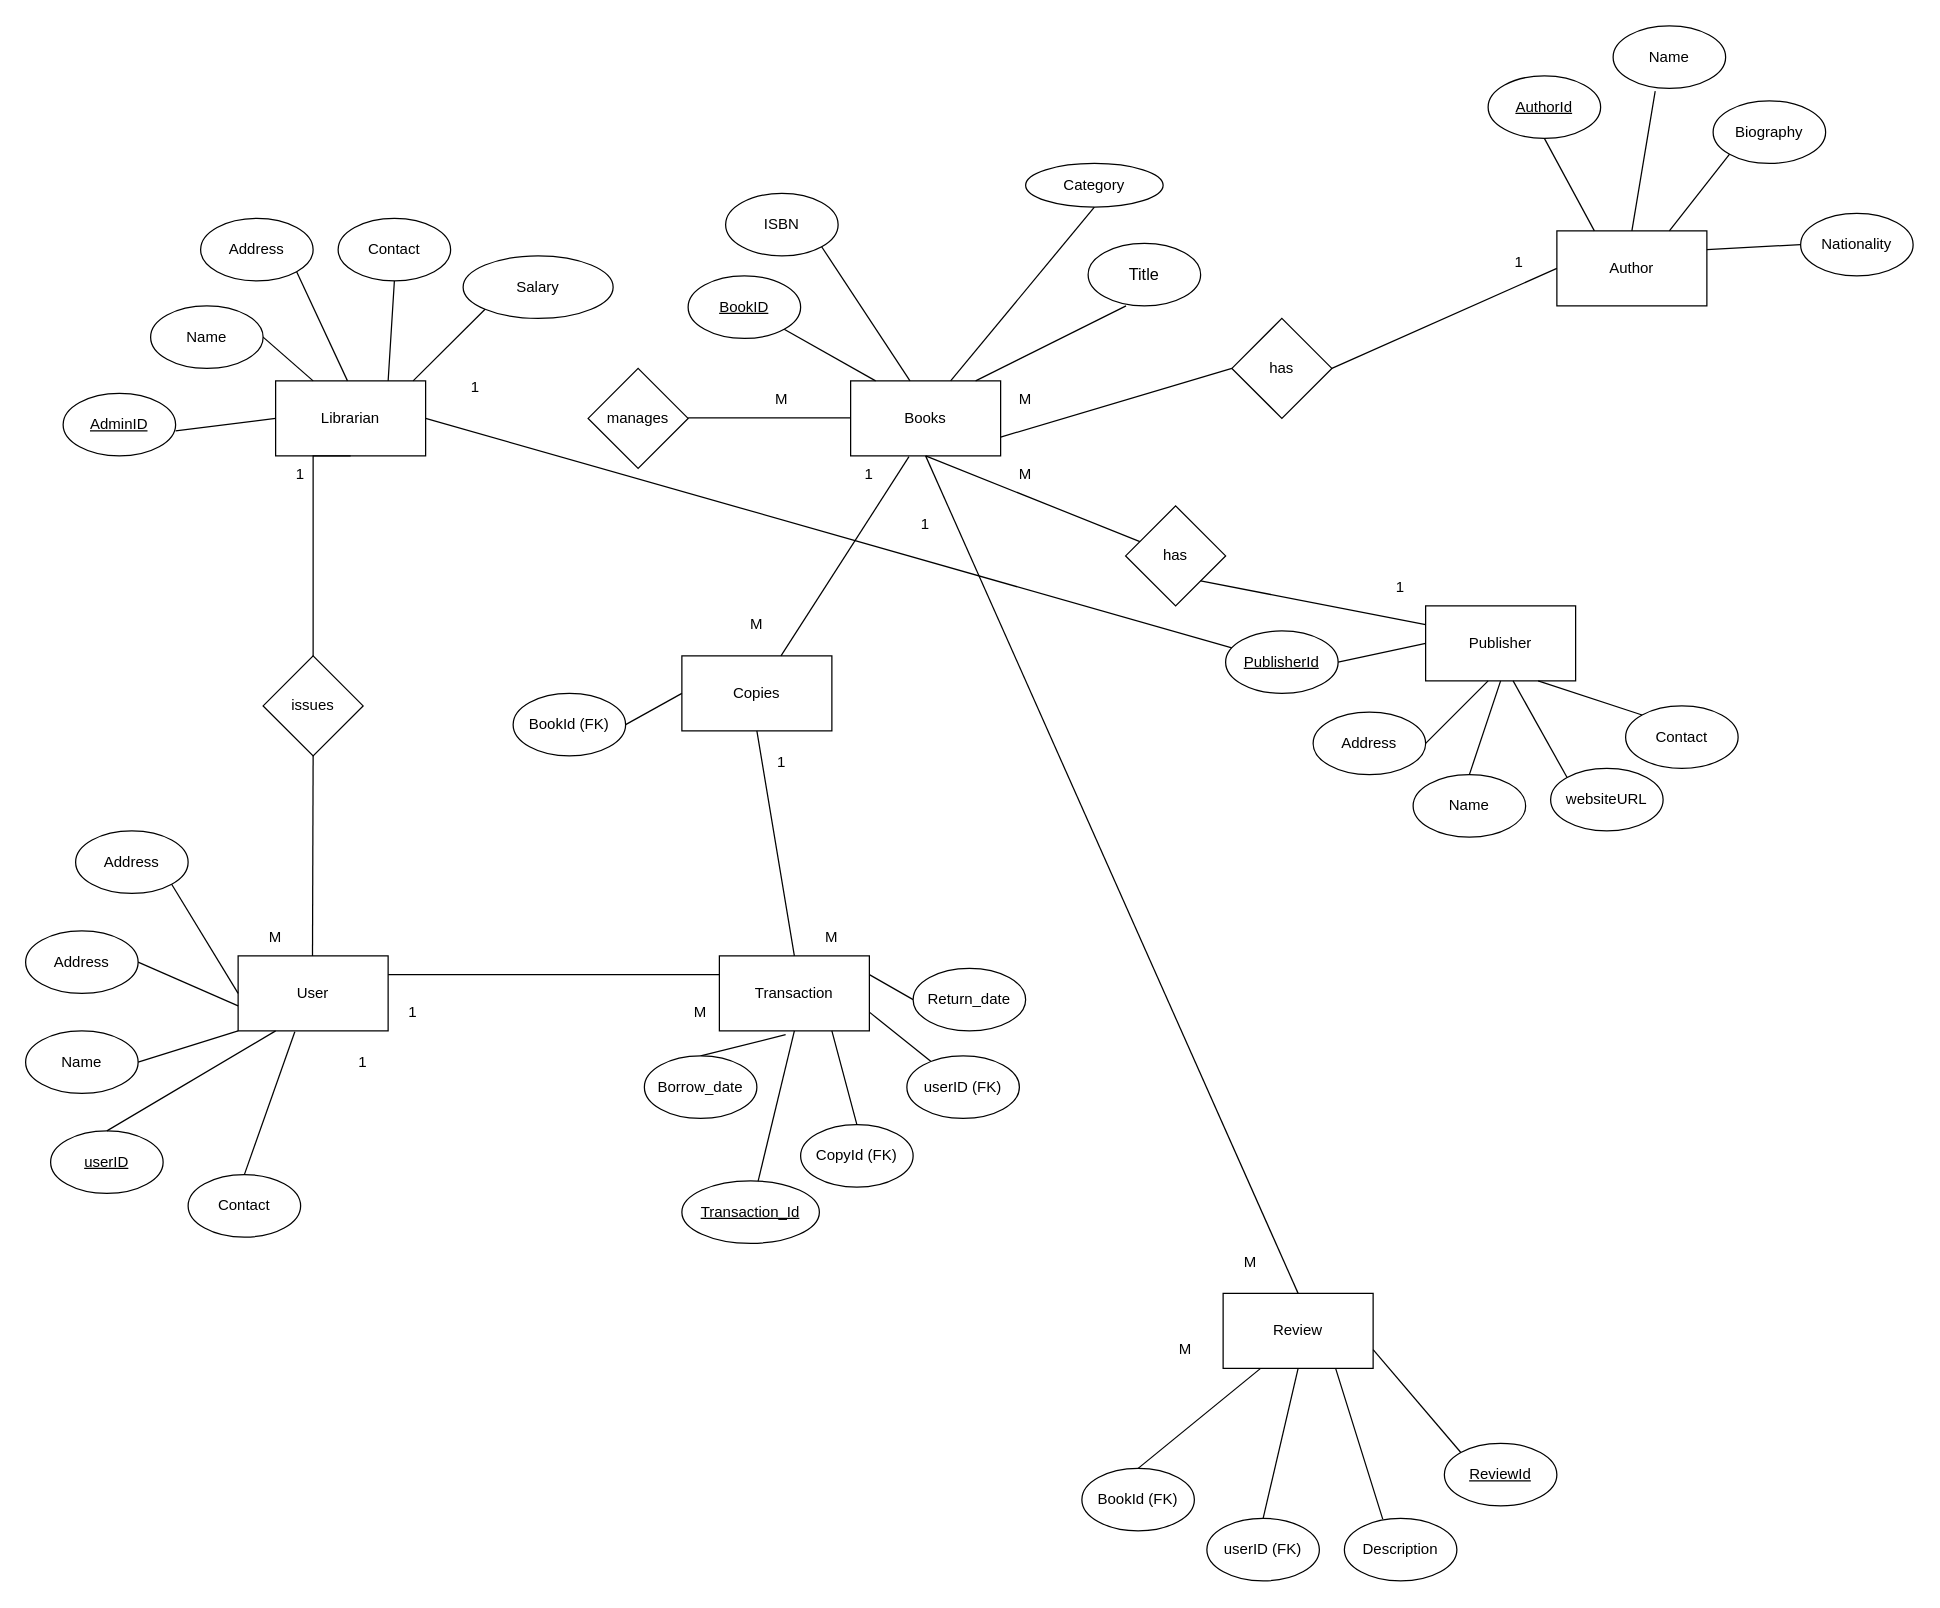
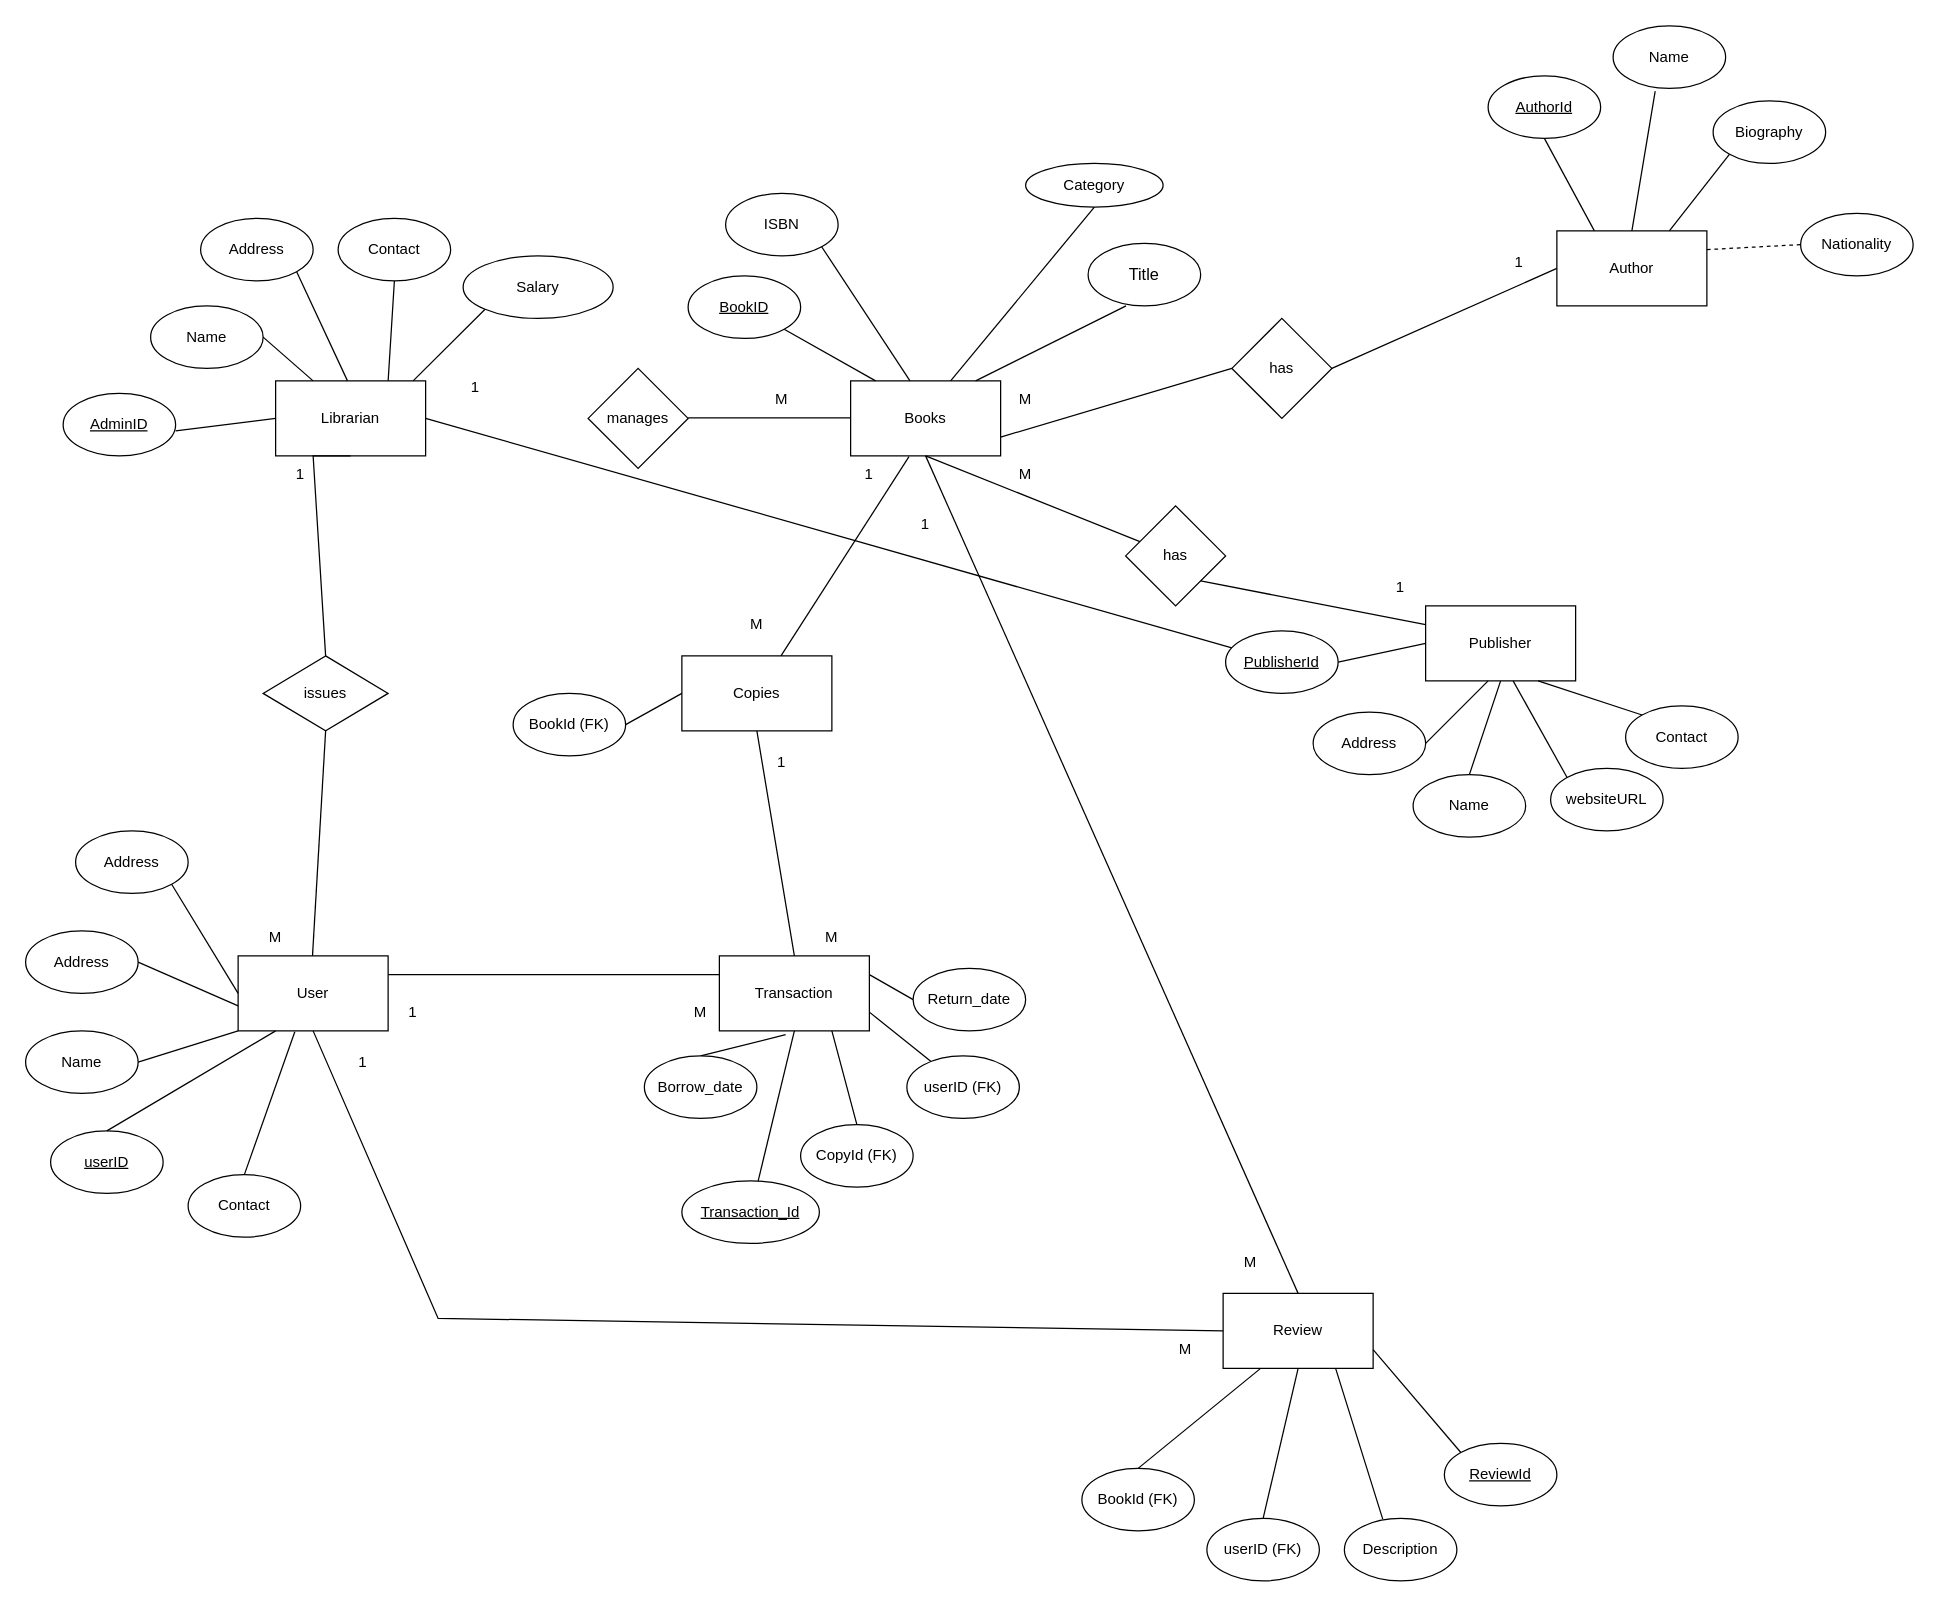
edge "Nationality" -- "Author": style solid -> dashed
node "issues": size 100x100 -> 125x75
edge "User" -- "Review": added
